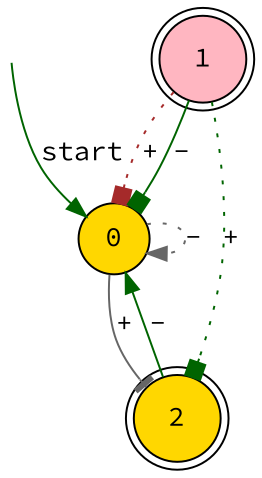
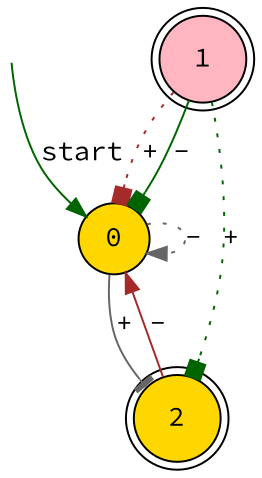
edge "2" -> "0": color darkgreen -> brown
